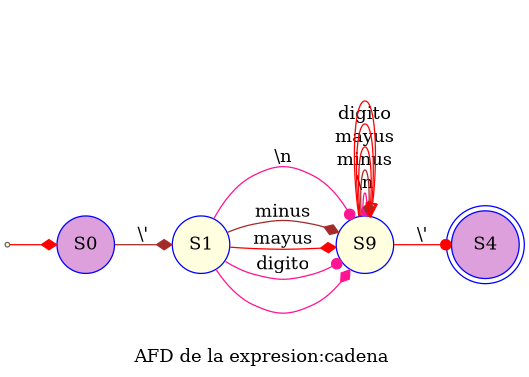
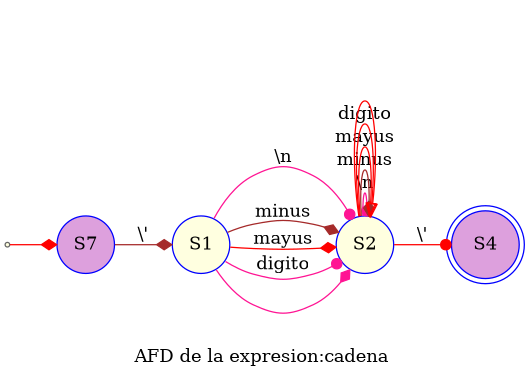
node "S0": label "S0" -> "S7"
node "S9": label "S9" -> "S2"
